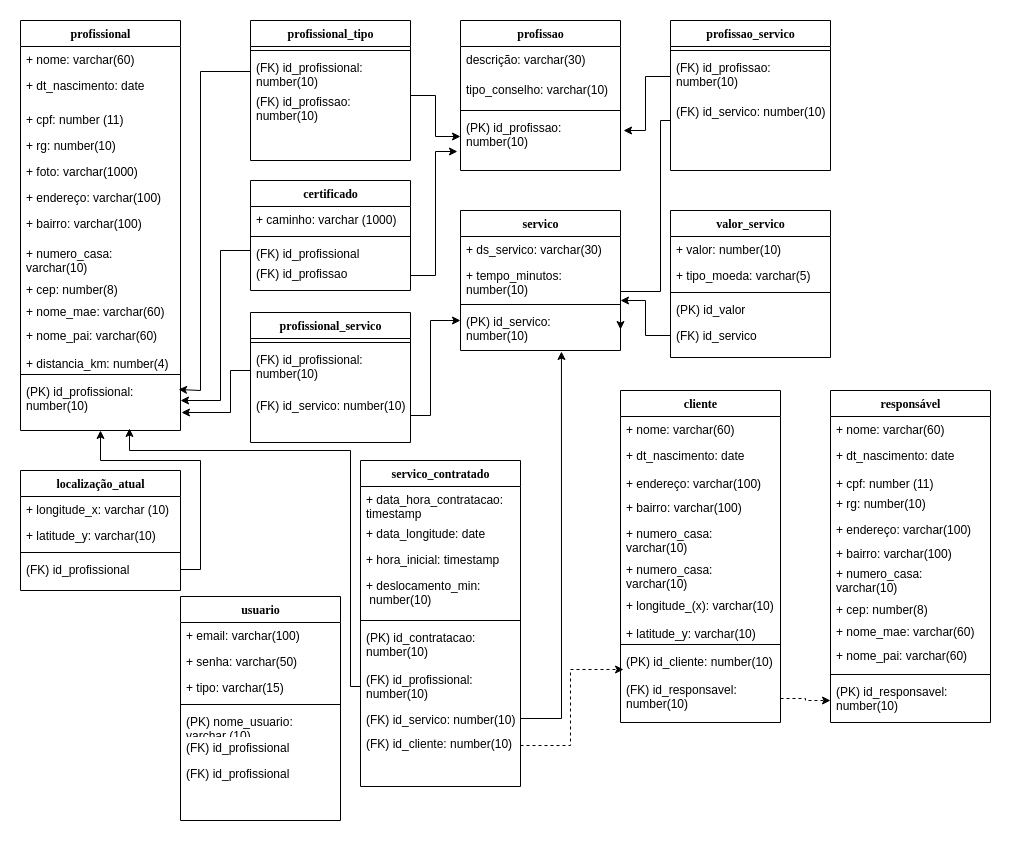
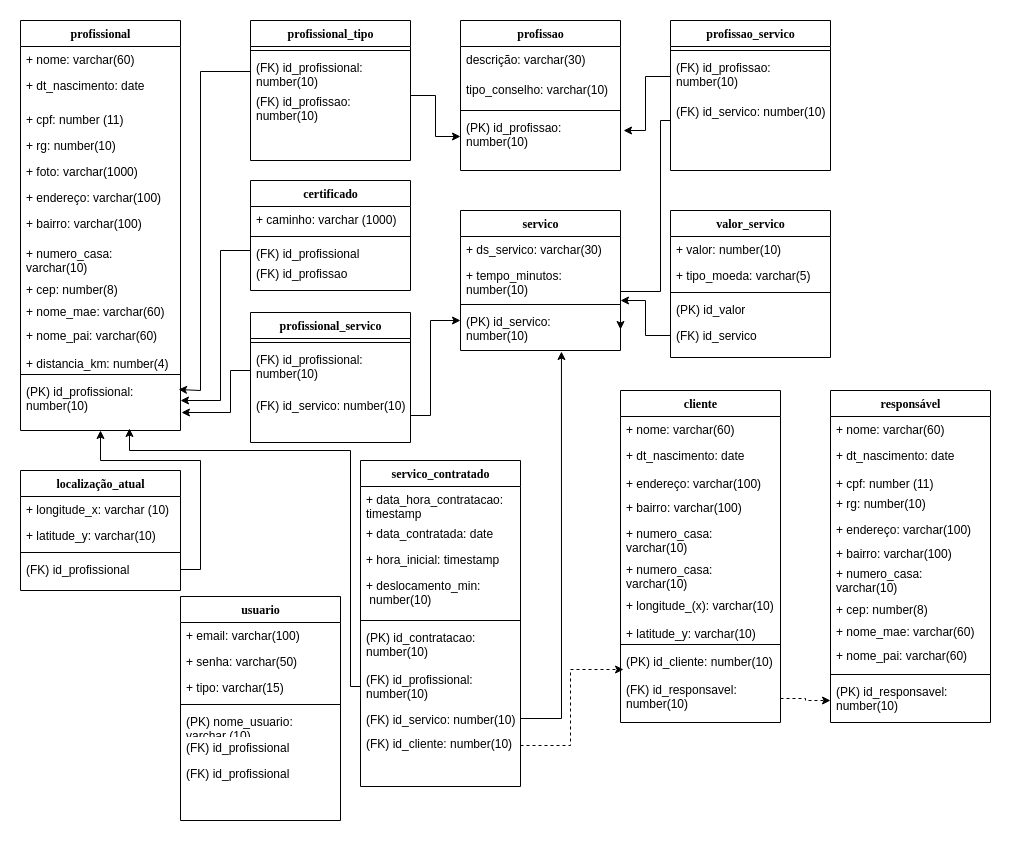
edge "(FK) id_profissao" -> "(PK) id_profissao: number(10)": removed
node "+ data_longitude: date": label "+ data_longitude: date" -> "+ data_contratada: date"
